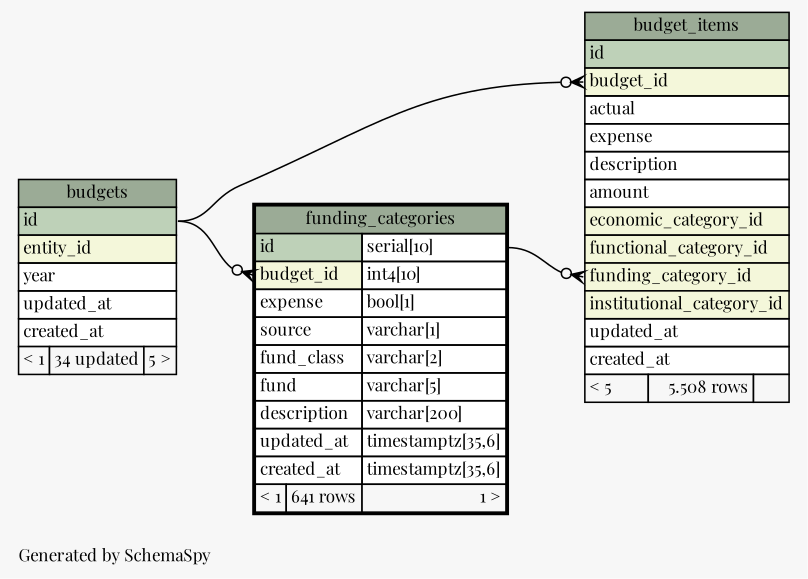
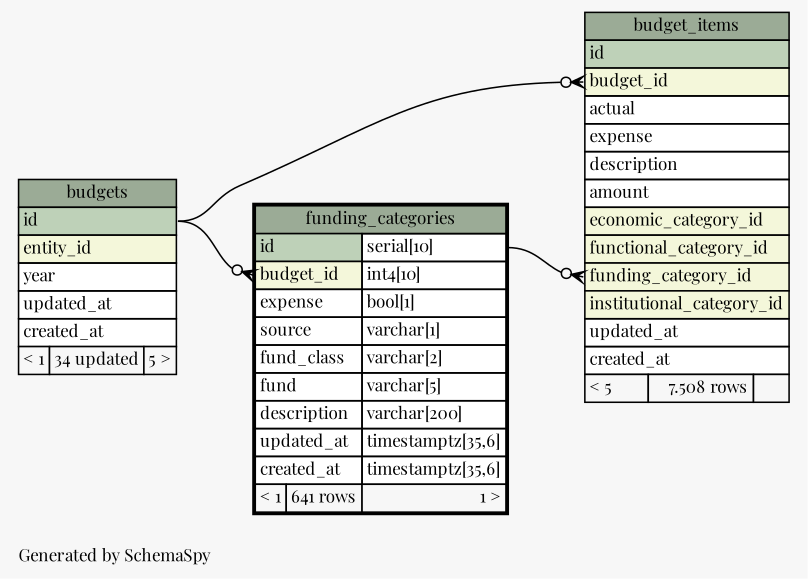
node "budget_items": text "5.508 rows" -> "7.508 rows"
